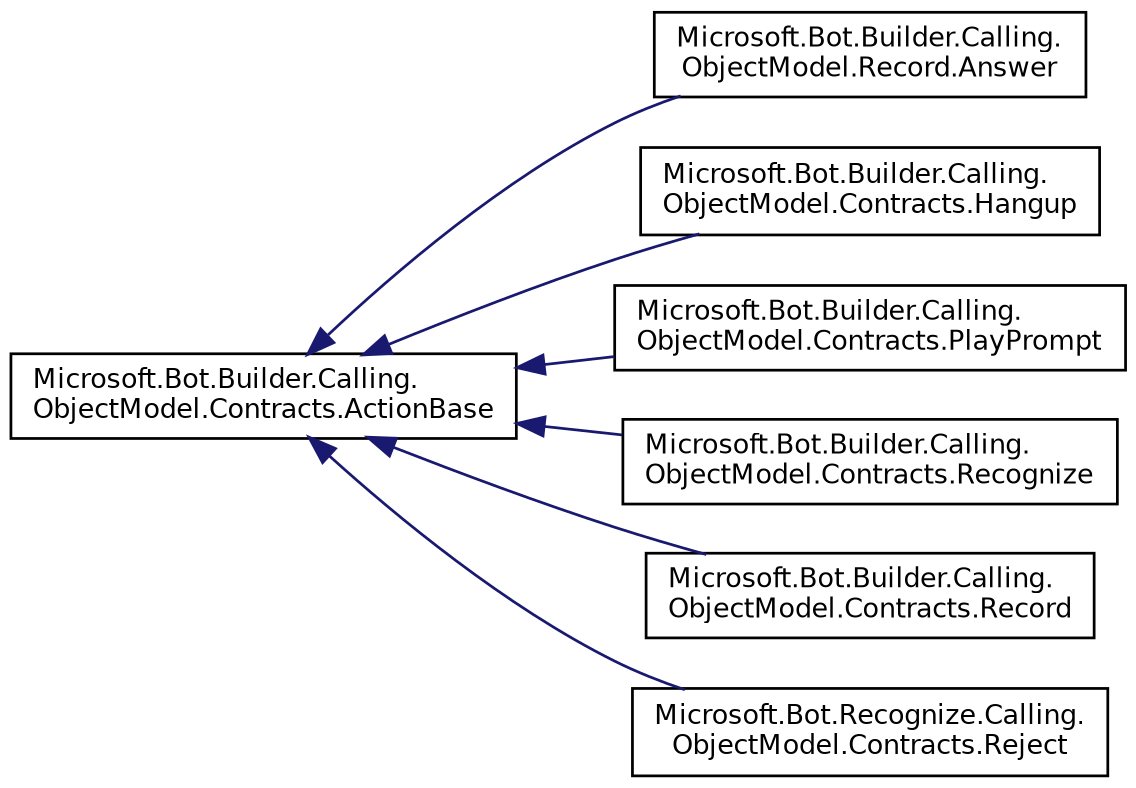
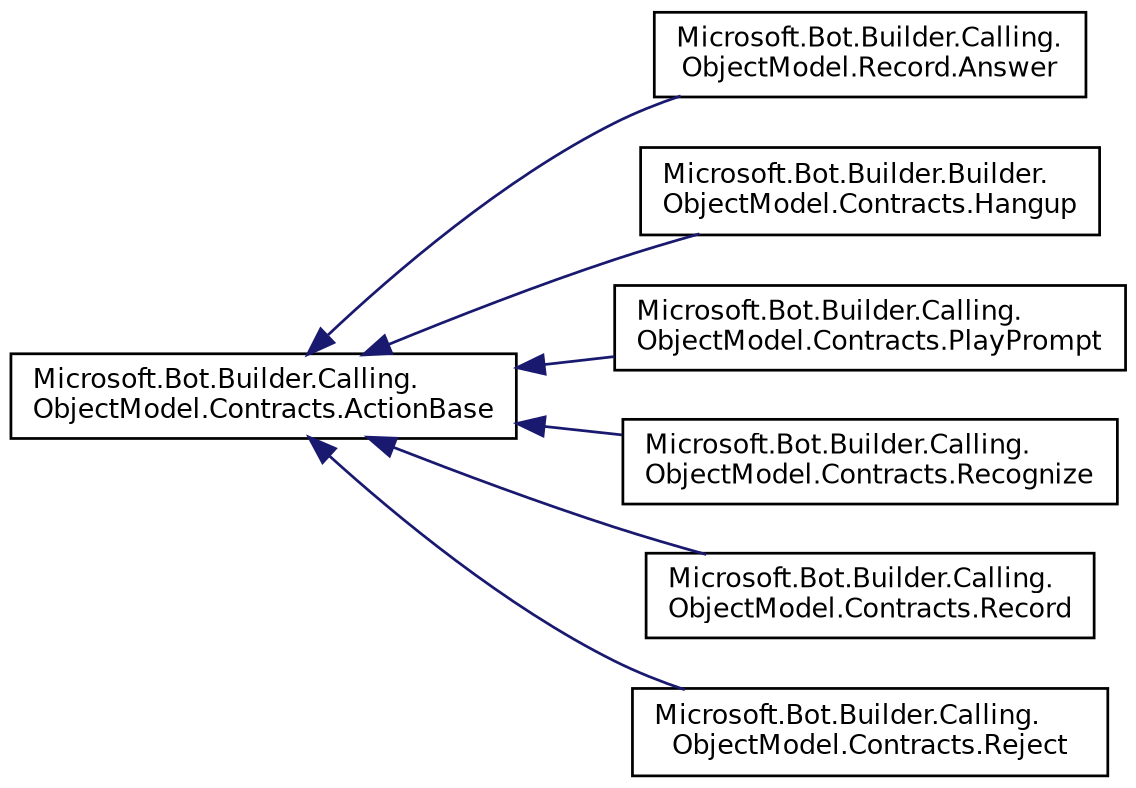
node "Microsoft.Bot.Builder.Calling. ObjectModel.Contracts.Hangup": label "Microsoft.Bot.Builder.Calling. ObjectModel.Contracts.Hangup" -> "Microsoft.Bot.Builder.Builder. ObjectModel.Contracts.Hangup"
node "Microsoft.Bot.Recognize.Calling. ObjectModel.Contracts.Reject": label "Microsoft.Bot.Recognize.Calling. ObjectModel.Contracts.Reject" -> "Microsoft.Bot.Builder.Calling. ObjectModel.Contracts.Reject"
